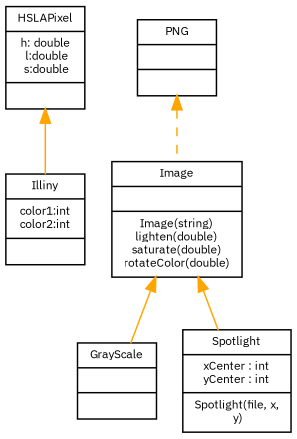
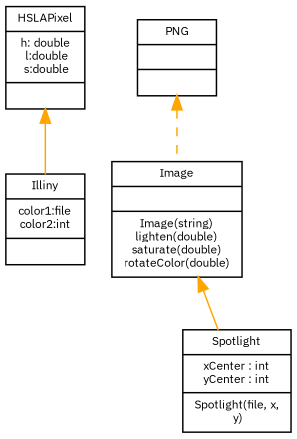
node "Illiny": text "color1:int" -> "color1:file"
node "GrayScale": removed
